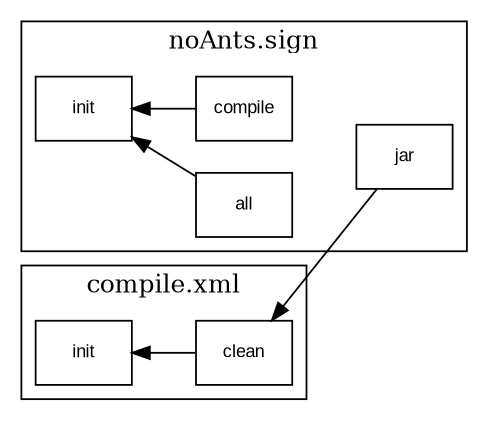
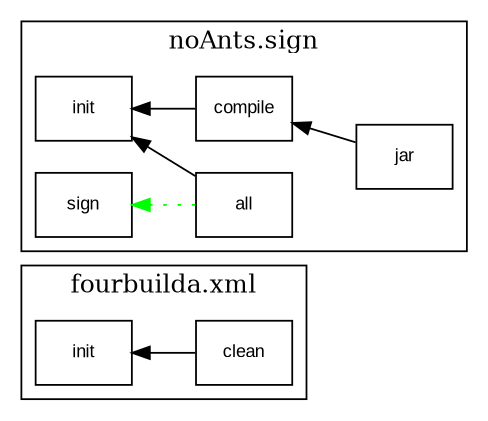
node "sign": added
edge "jar" -> "clean": now "jar" -> "compile"
cluster "compile.xml": label "compile.xml" -> "fourbuilda.xml"
